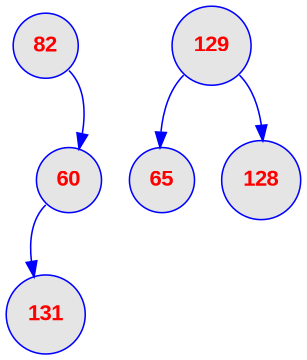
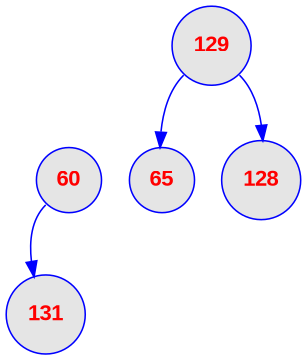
node "82": removed
